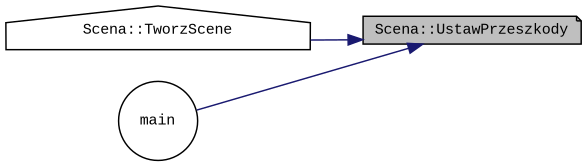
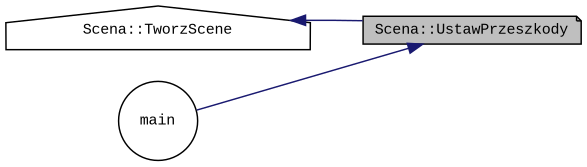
edge "Scena::TworzScene" -> "Scena::UstawPrzeszkody": reversed
